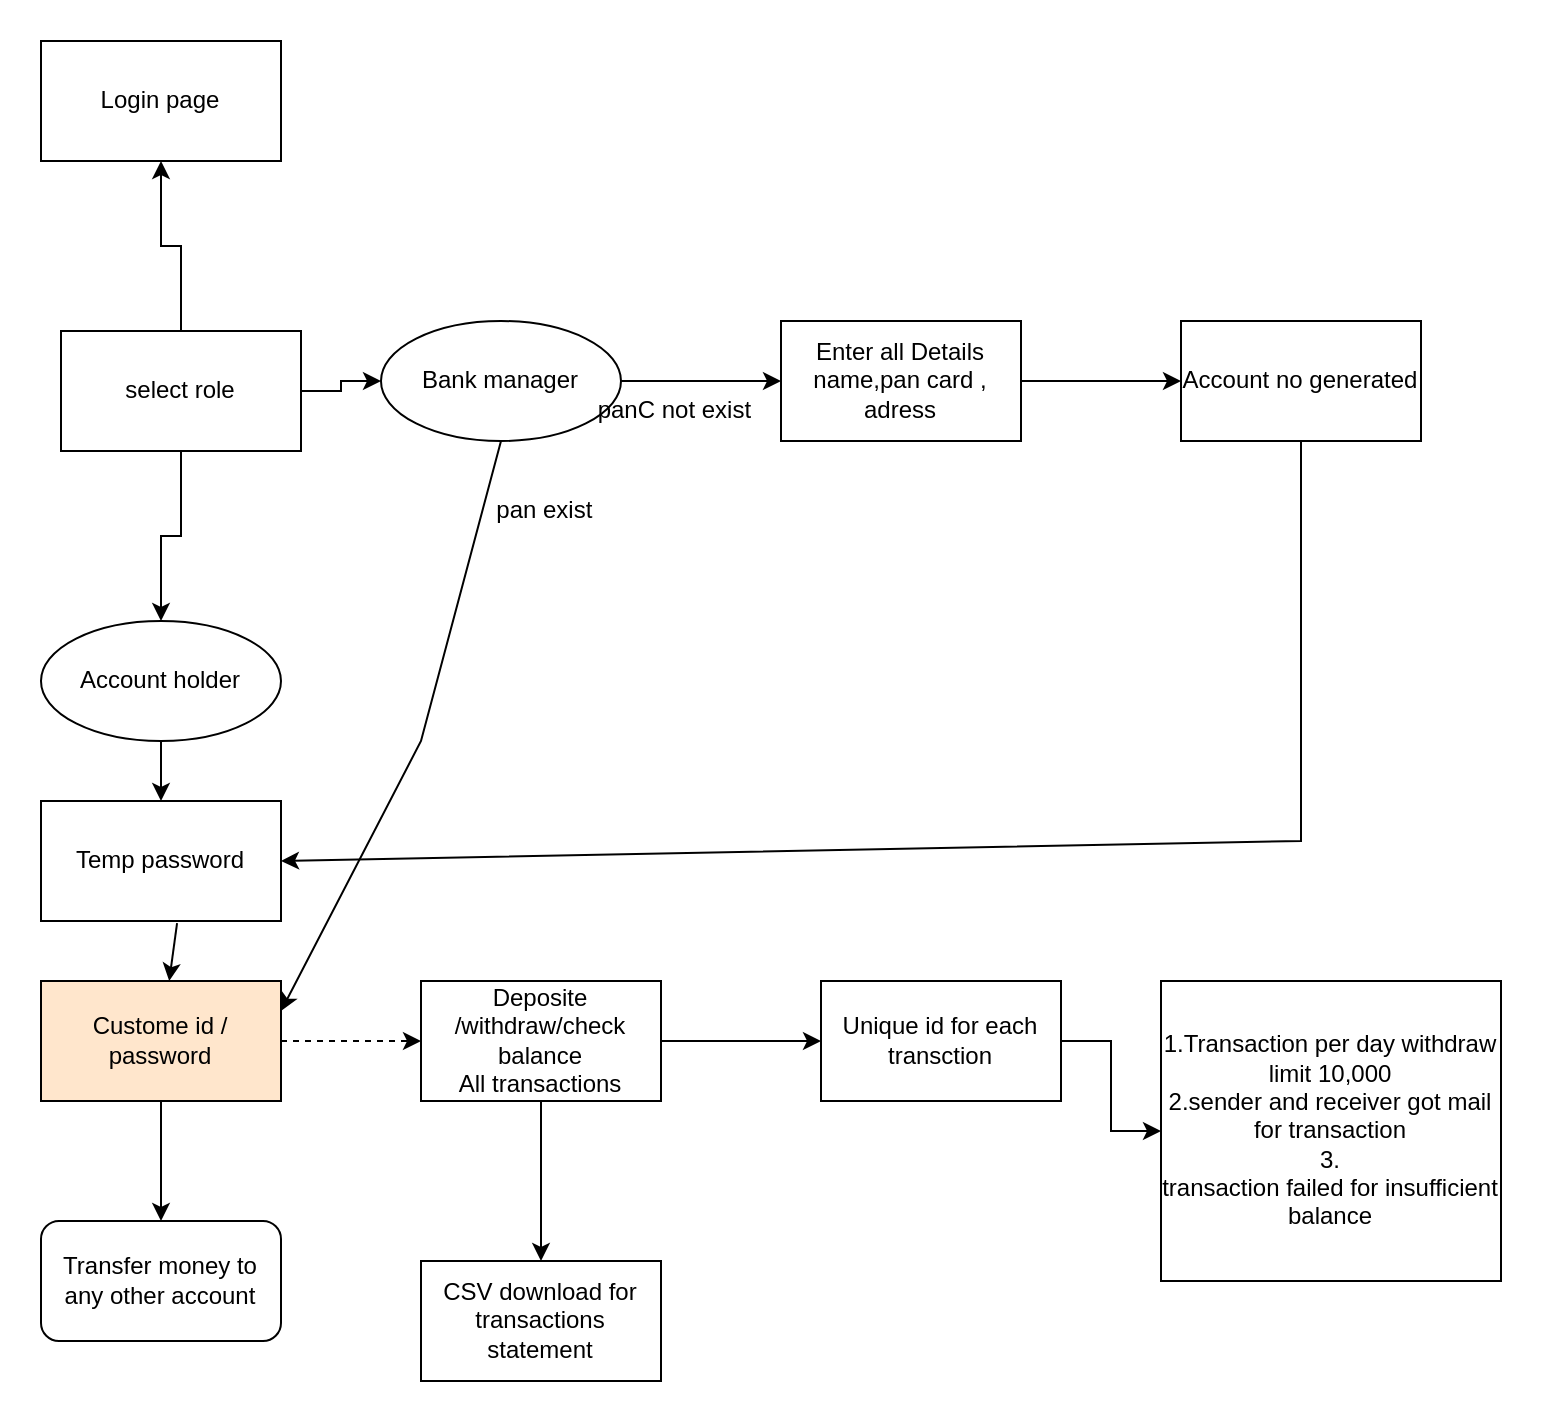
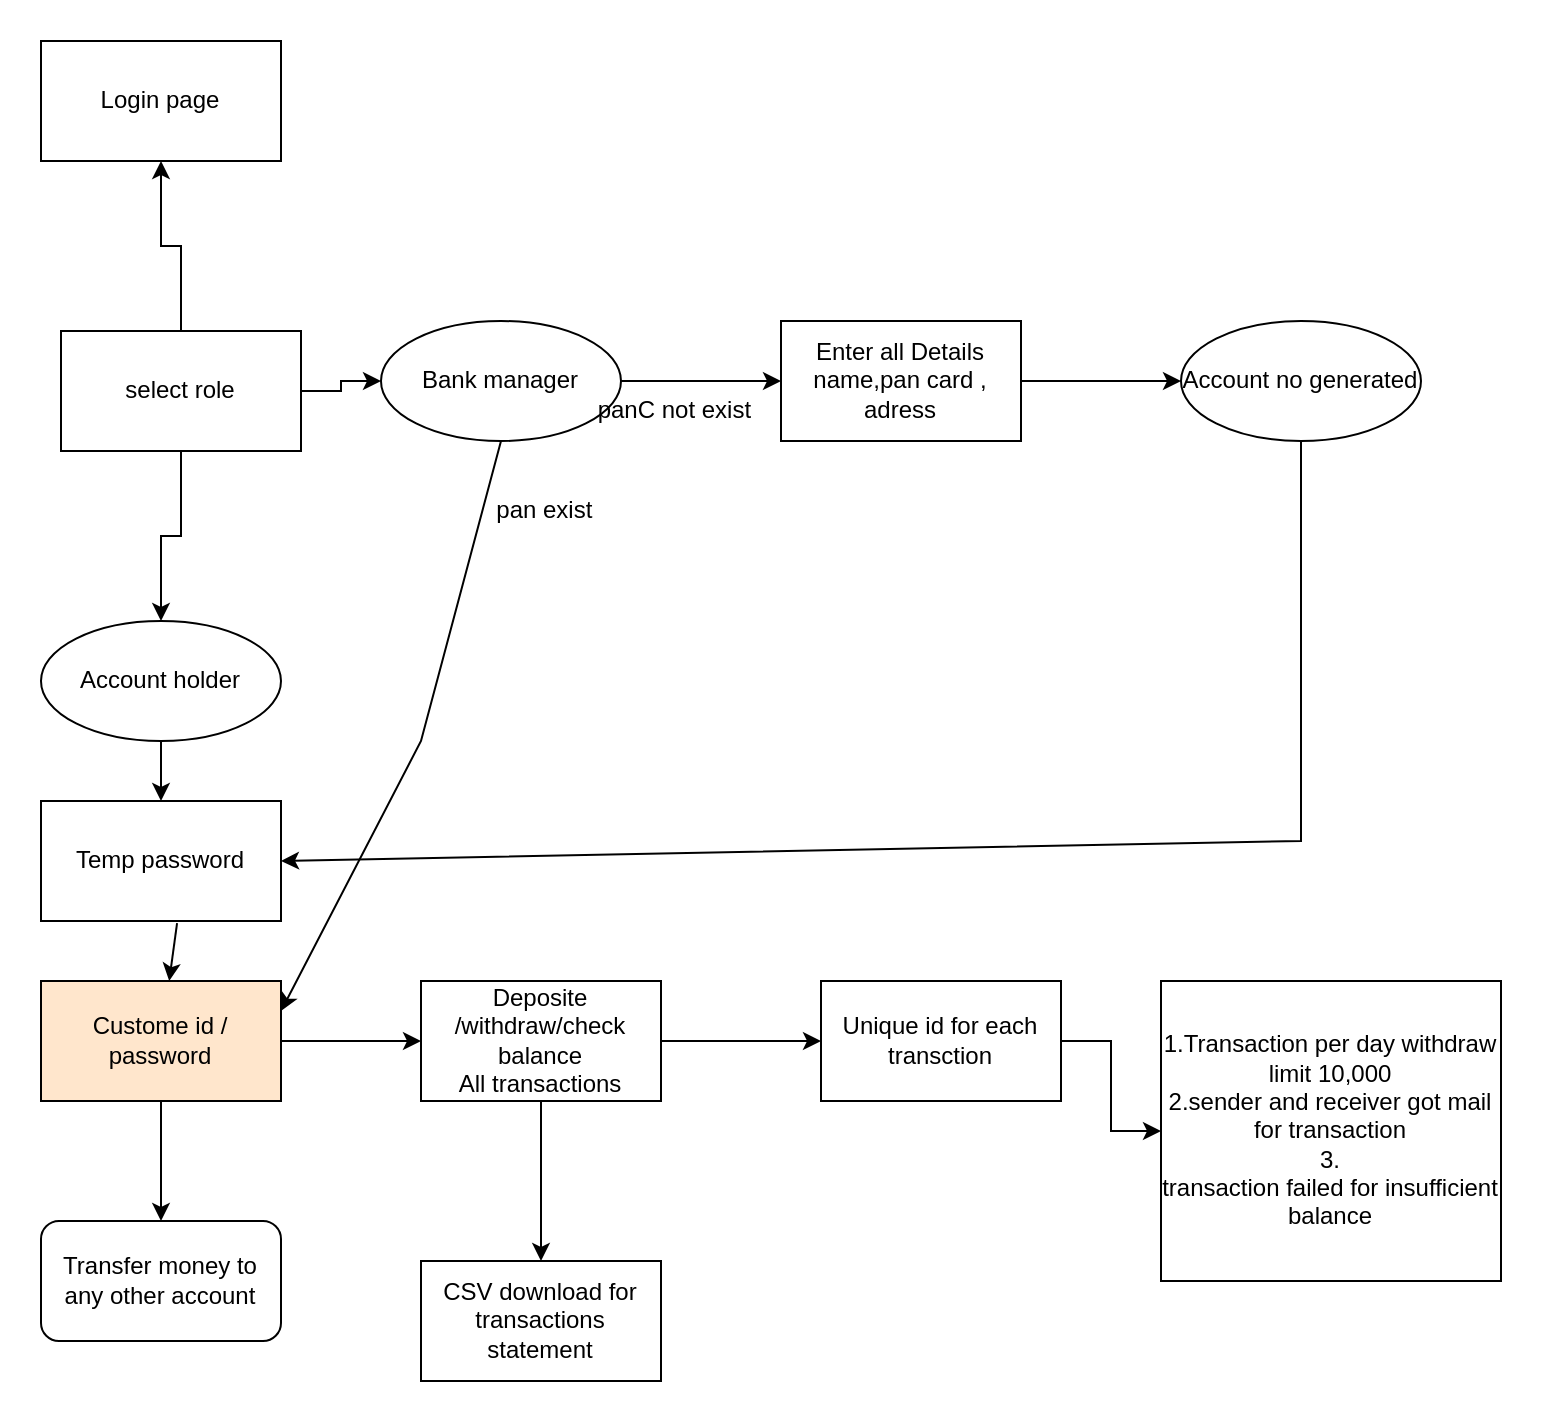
node "Account no generated": shape rectangle -> ellipse
edge "Custome id / password" -> "Deposite /withdraw/check balance All transactions": style dashed -> solid
